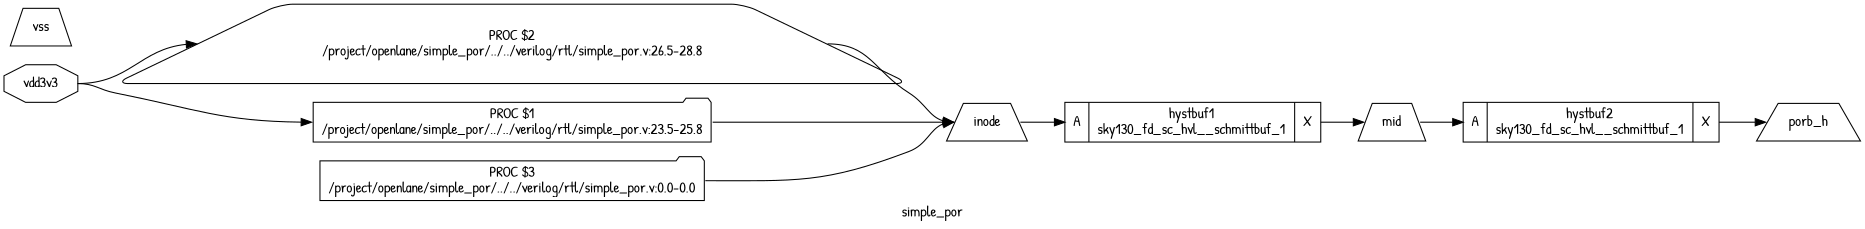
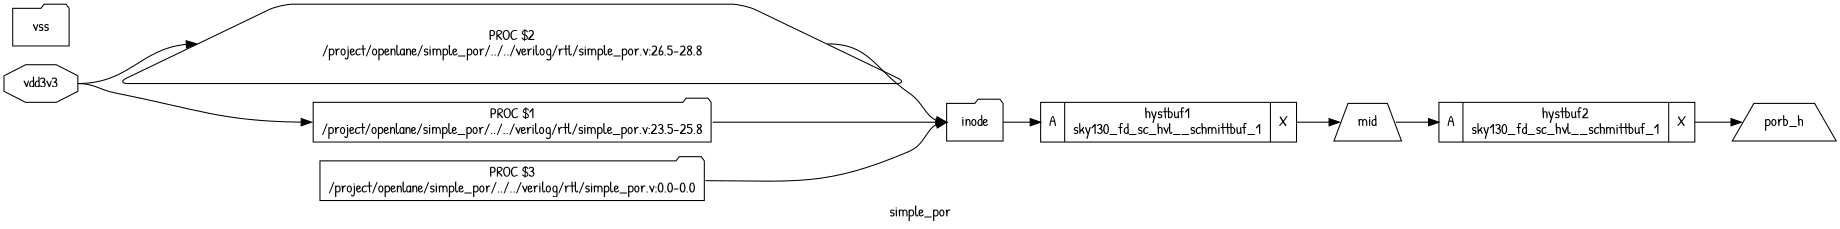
node "vss": shape trapezium -> folder
node "inode": shape trapezium -> folder
